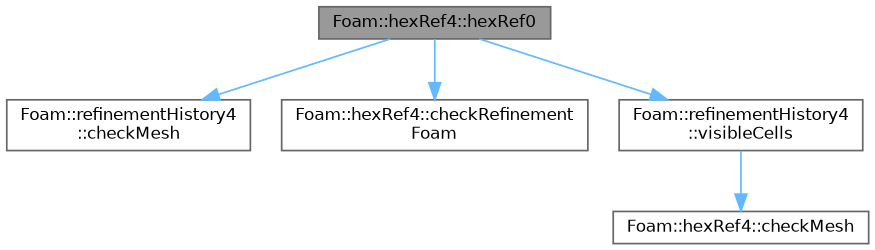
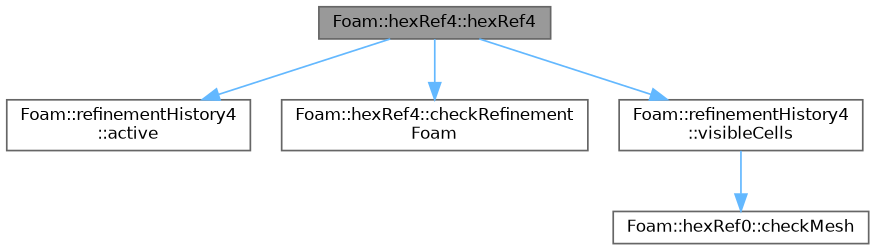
node "Foam::hexRef4::hexRef0": label "Foam::hexRef4::hexRef0" -> "Foam::hexRef4::hexRef4"
node "Foam::refinementHistory4 ::checkMesh": label "Foam::refinementHistory4 ::checkMesh" -> "Foam::refinementHistory4 ::active"
node "Foam::hexRef4::checkMesh": label "Foam::hexRef4::checkMesh" -> "Foam::hexRef0::checkMesh"
